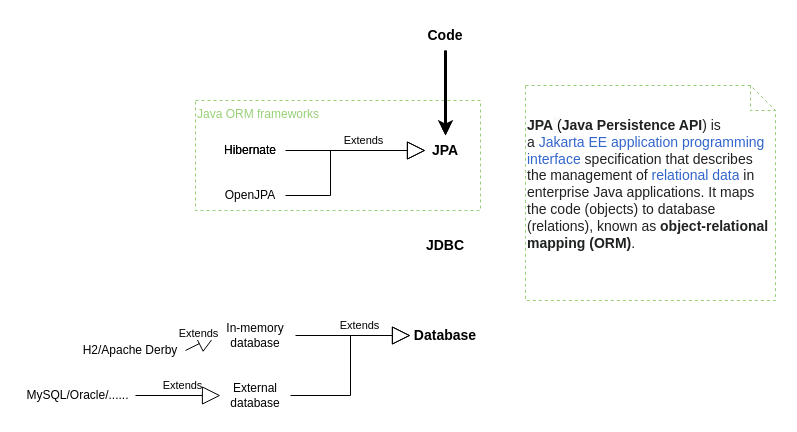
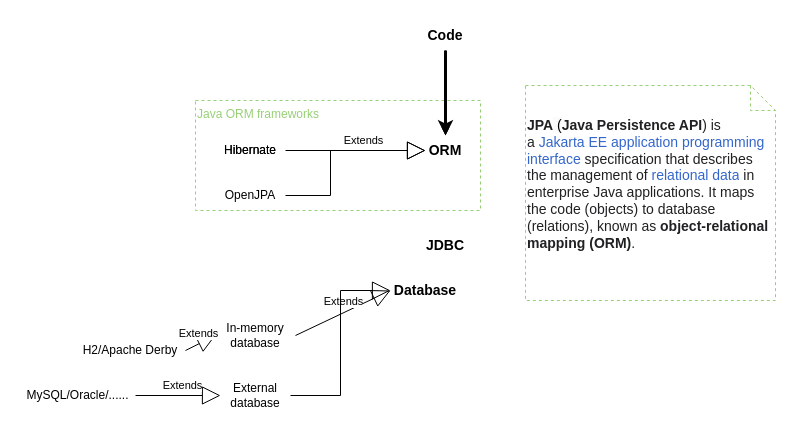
node "JPA": label "JPA" -> "ORM"
node "Database": moved (446, 336) -> (426, 291)
